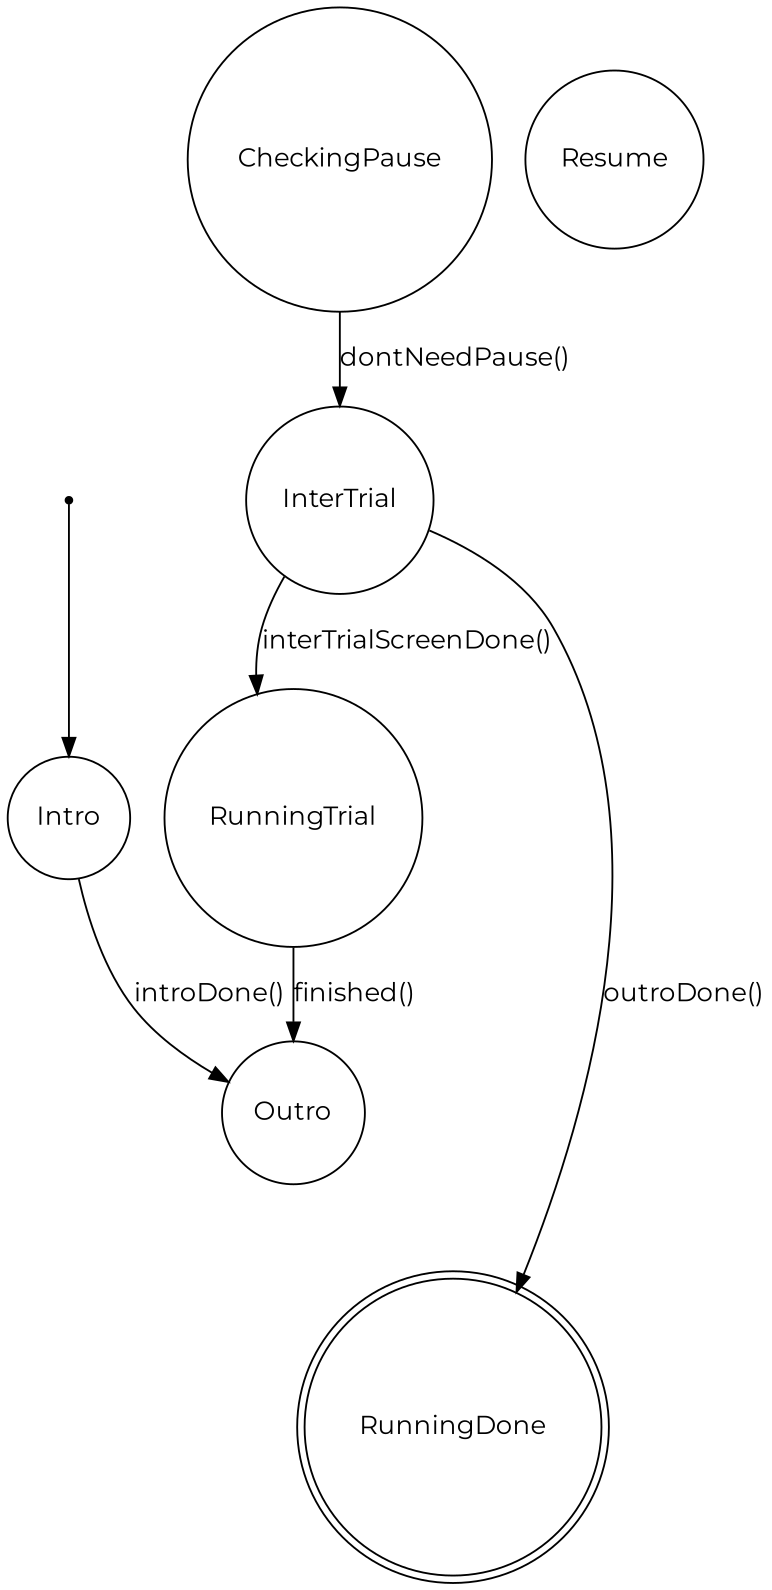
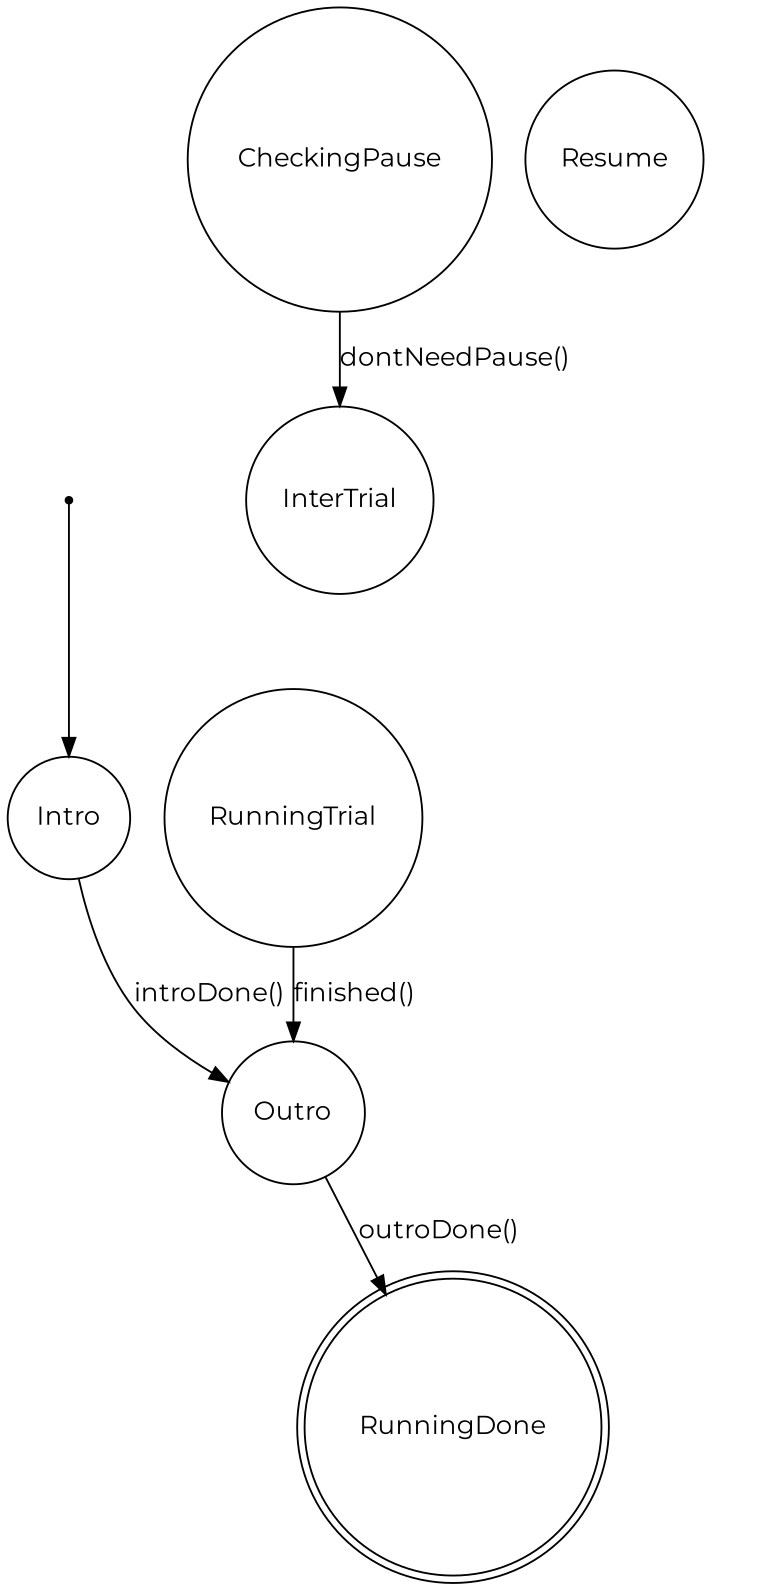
edge "InterTrial" -> "RunningTrial": removed, label "interTrialScreenDone()"
edge "InterTrial" -> "RunningDone": now "Outro" -> "RunningDone"
